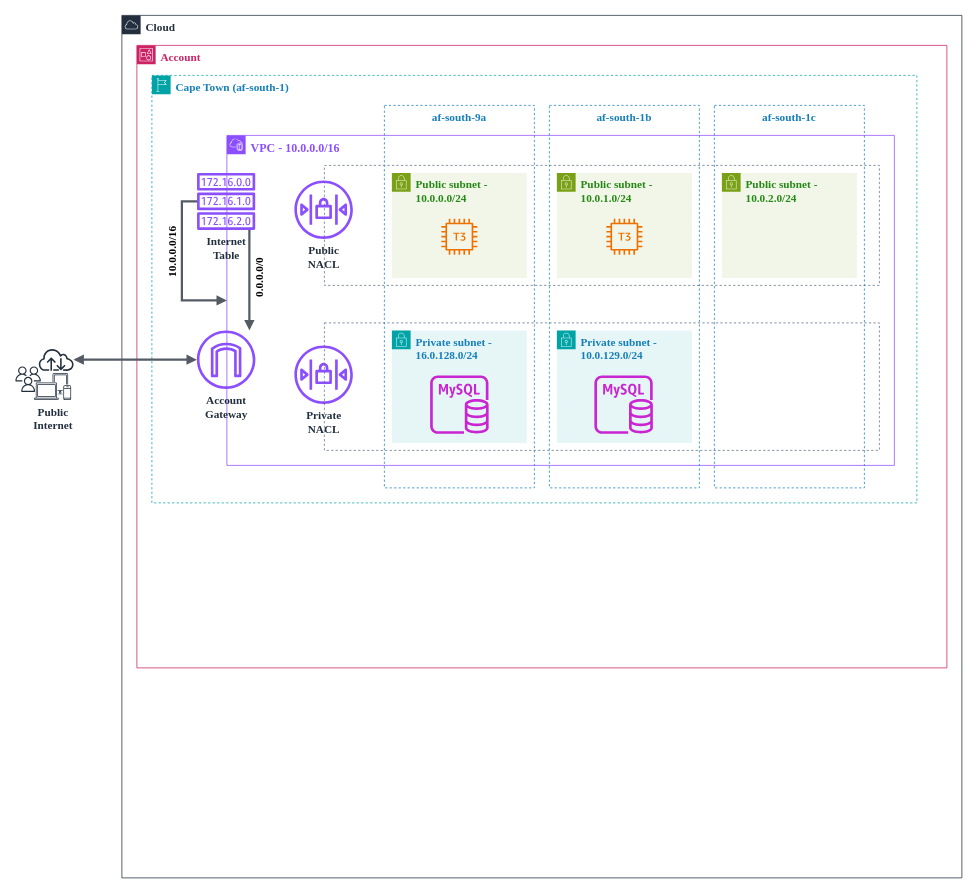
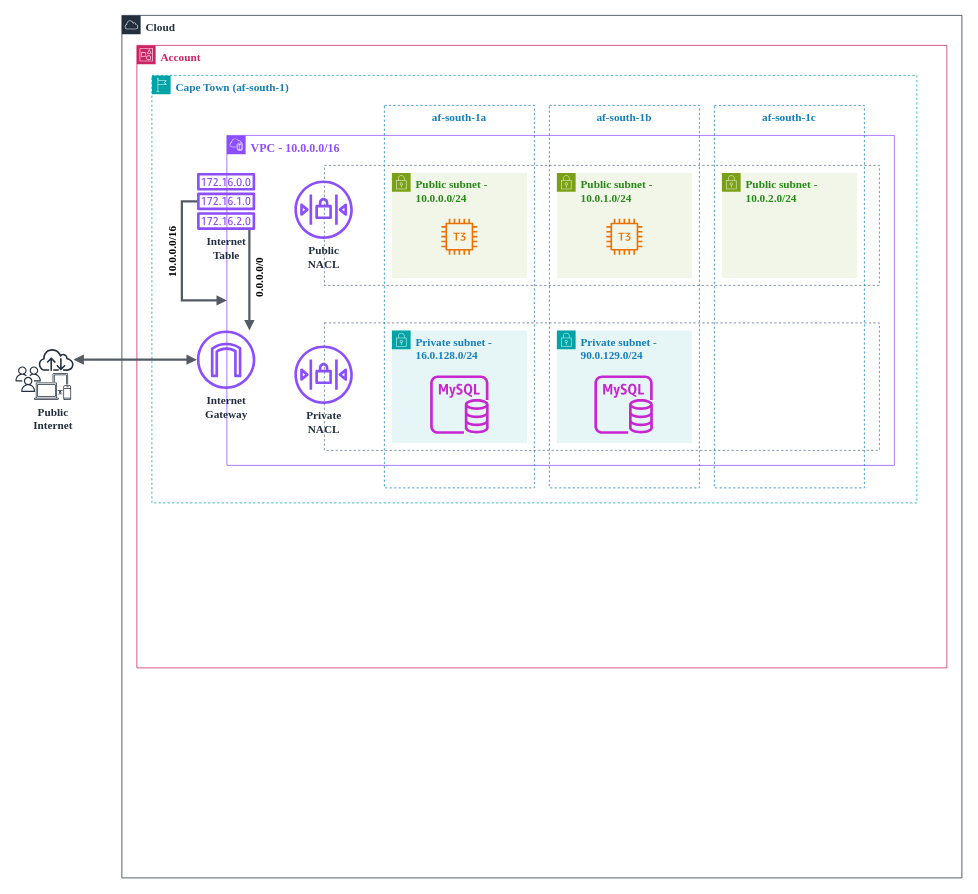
node "af-south-9a": label "af-south-9a" -> "af-south-1a"
node "Private subnet - 10.0.129.0/24": label "Private subnet - 10.0.129.0/24" -> "Private subnet - 90.0.129.0/24"
node "Account Gateway": label "Account Gateway" -> "Internet Gateway"
